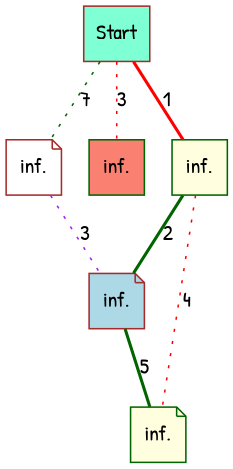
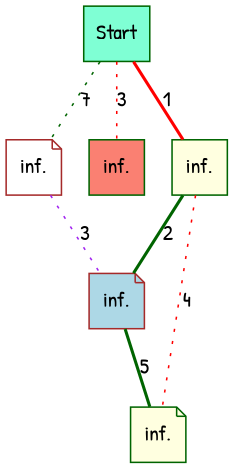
node "Start": color brown -> darkgreen
